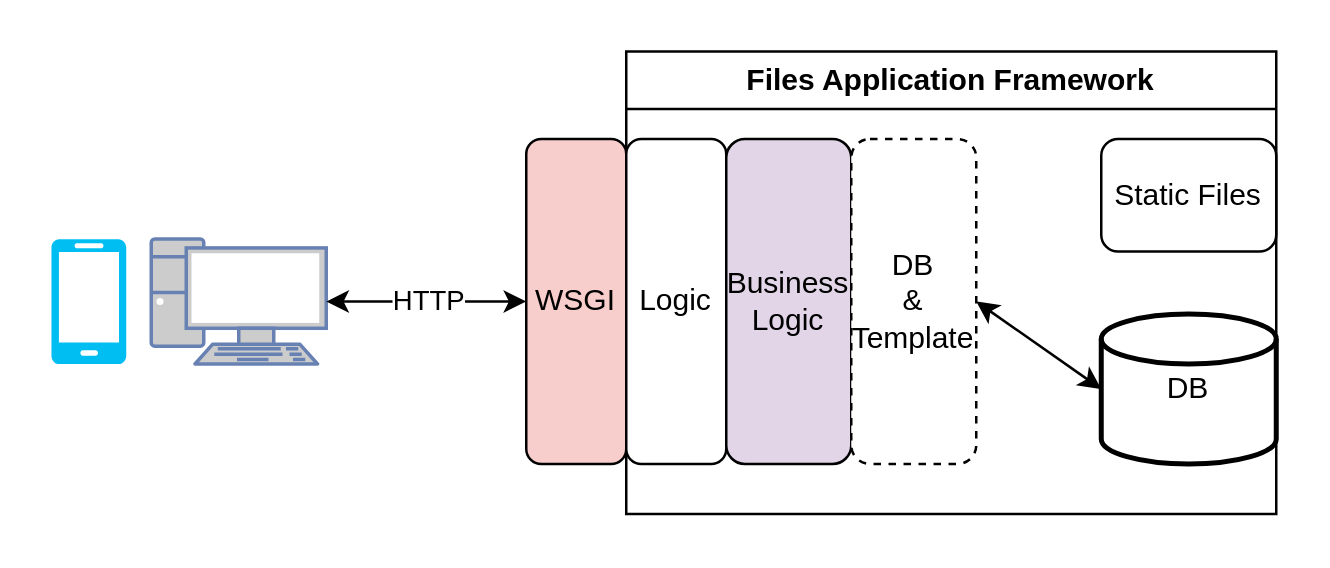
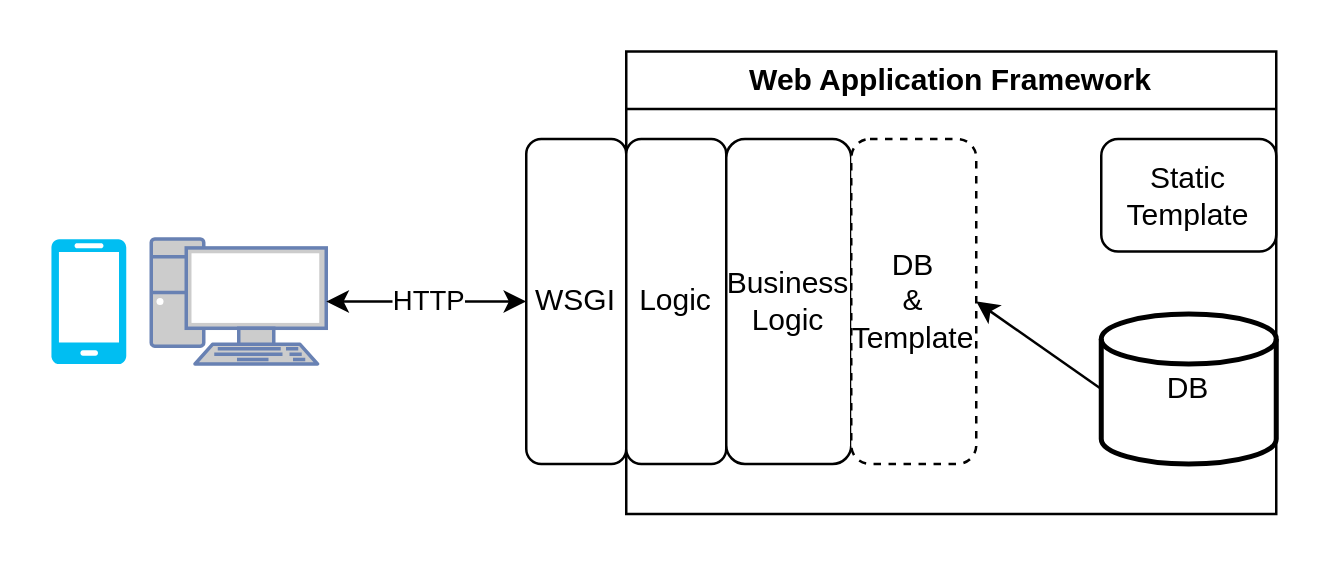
node "Files Application Framework": label "Files Application Framework" -> "Web Application Framework"
node "Static Files": label "Static Files" -> "Static Template"
node "WSGI": fillcolor #f8cecc -> #ffffff
node "Business Logic": fillcolor #e1d5e7 -> #ffffff
edge "DB & Template" -- "DB": arrowhead classic -> none
